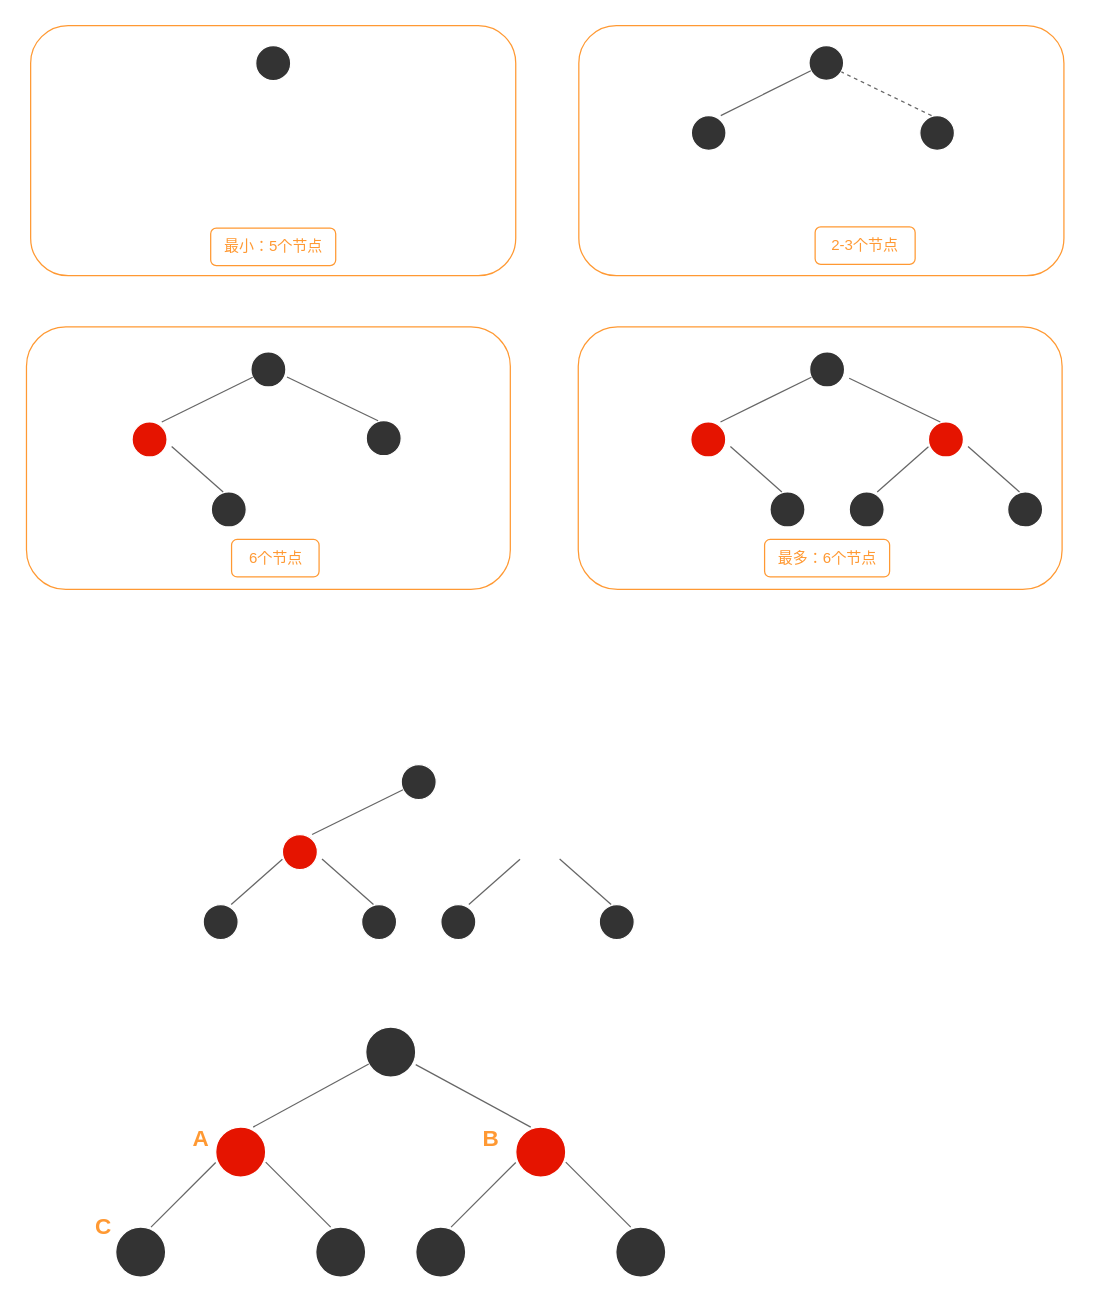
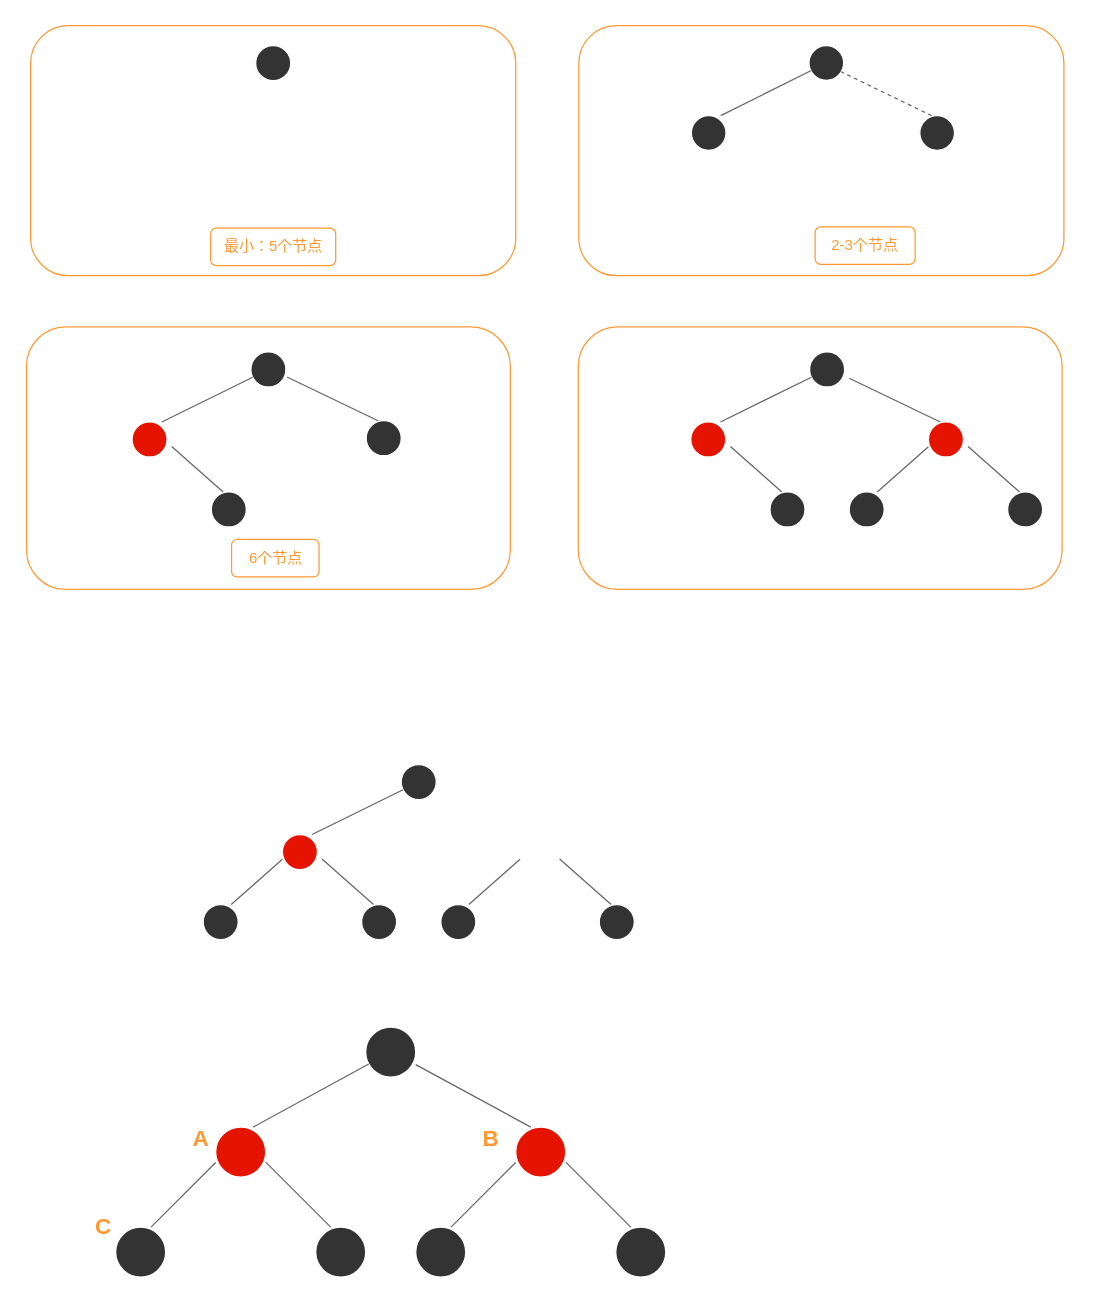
node "最多：6个节点": removed
